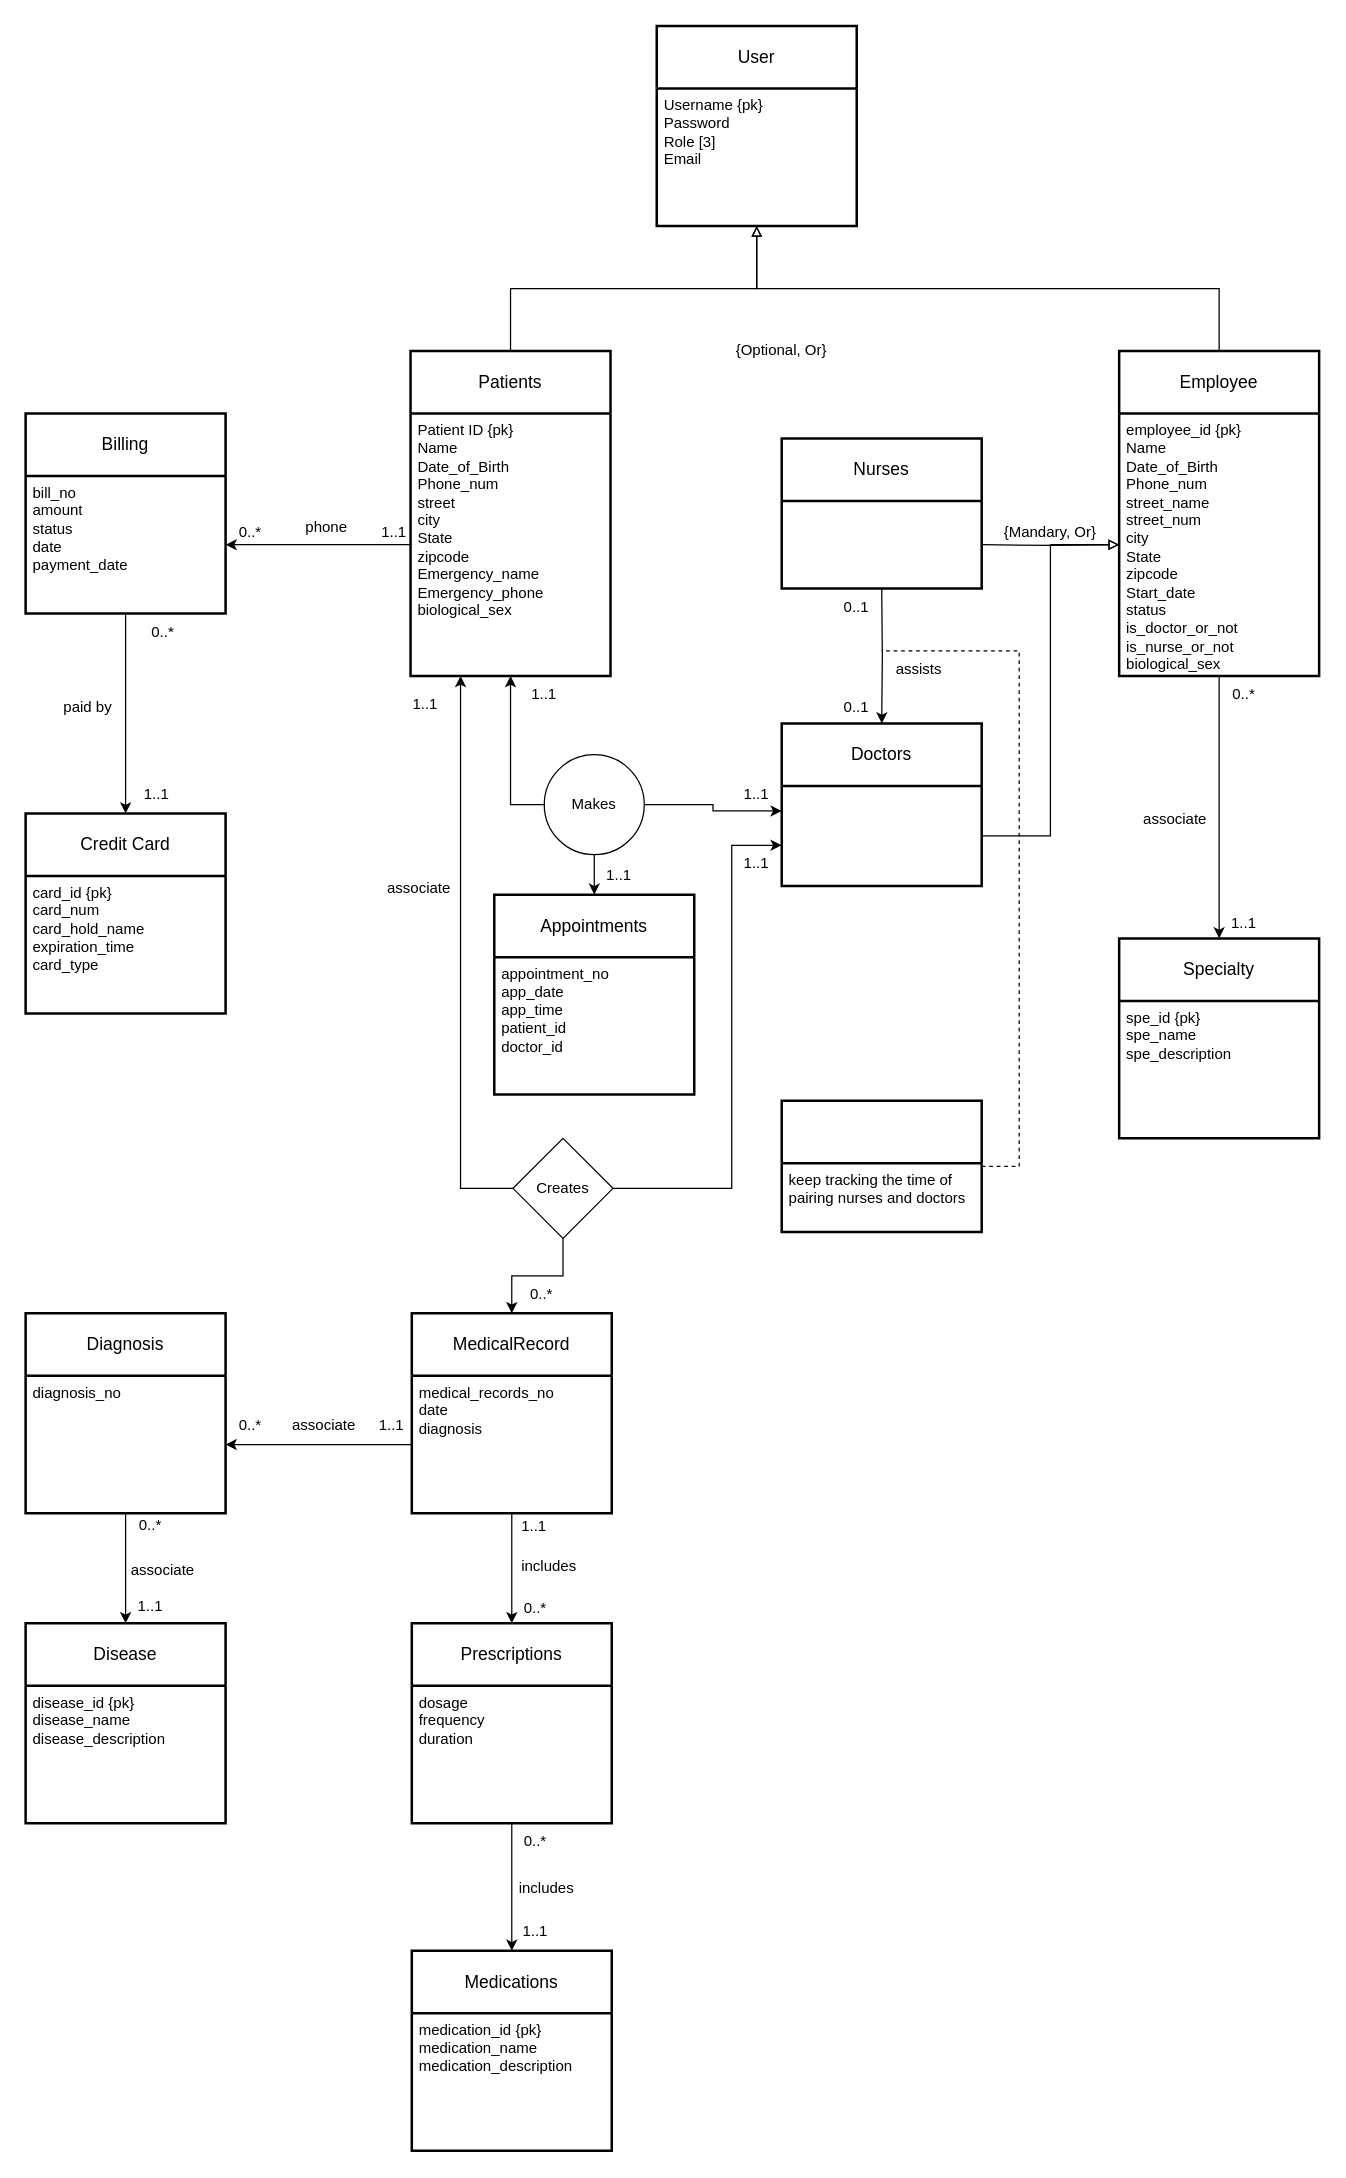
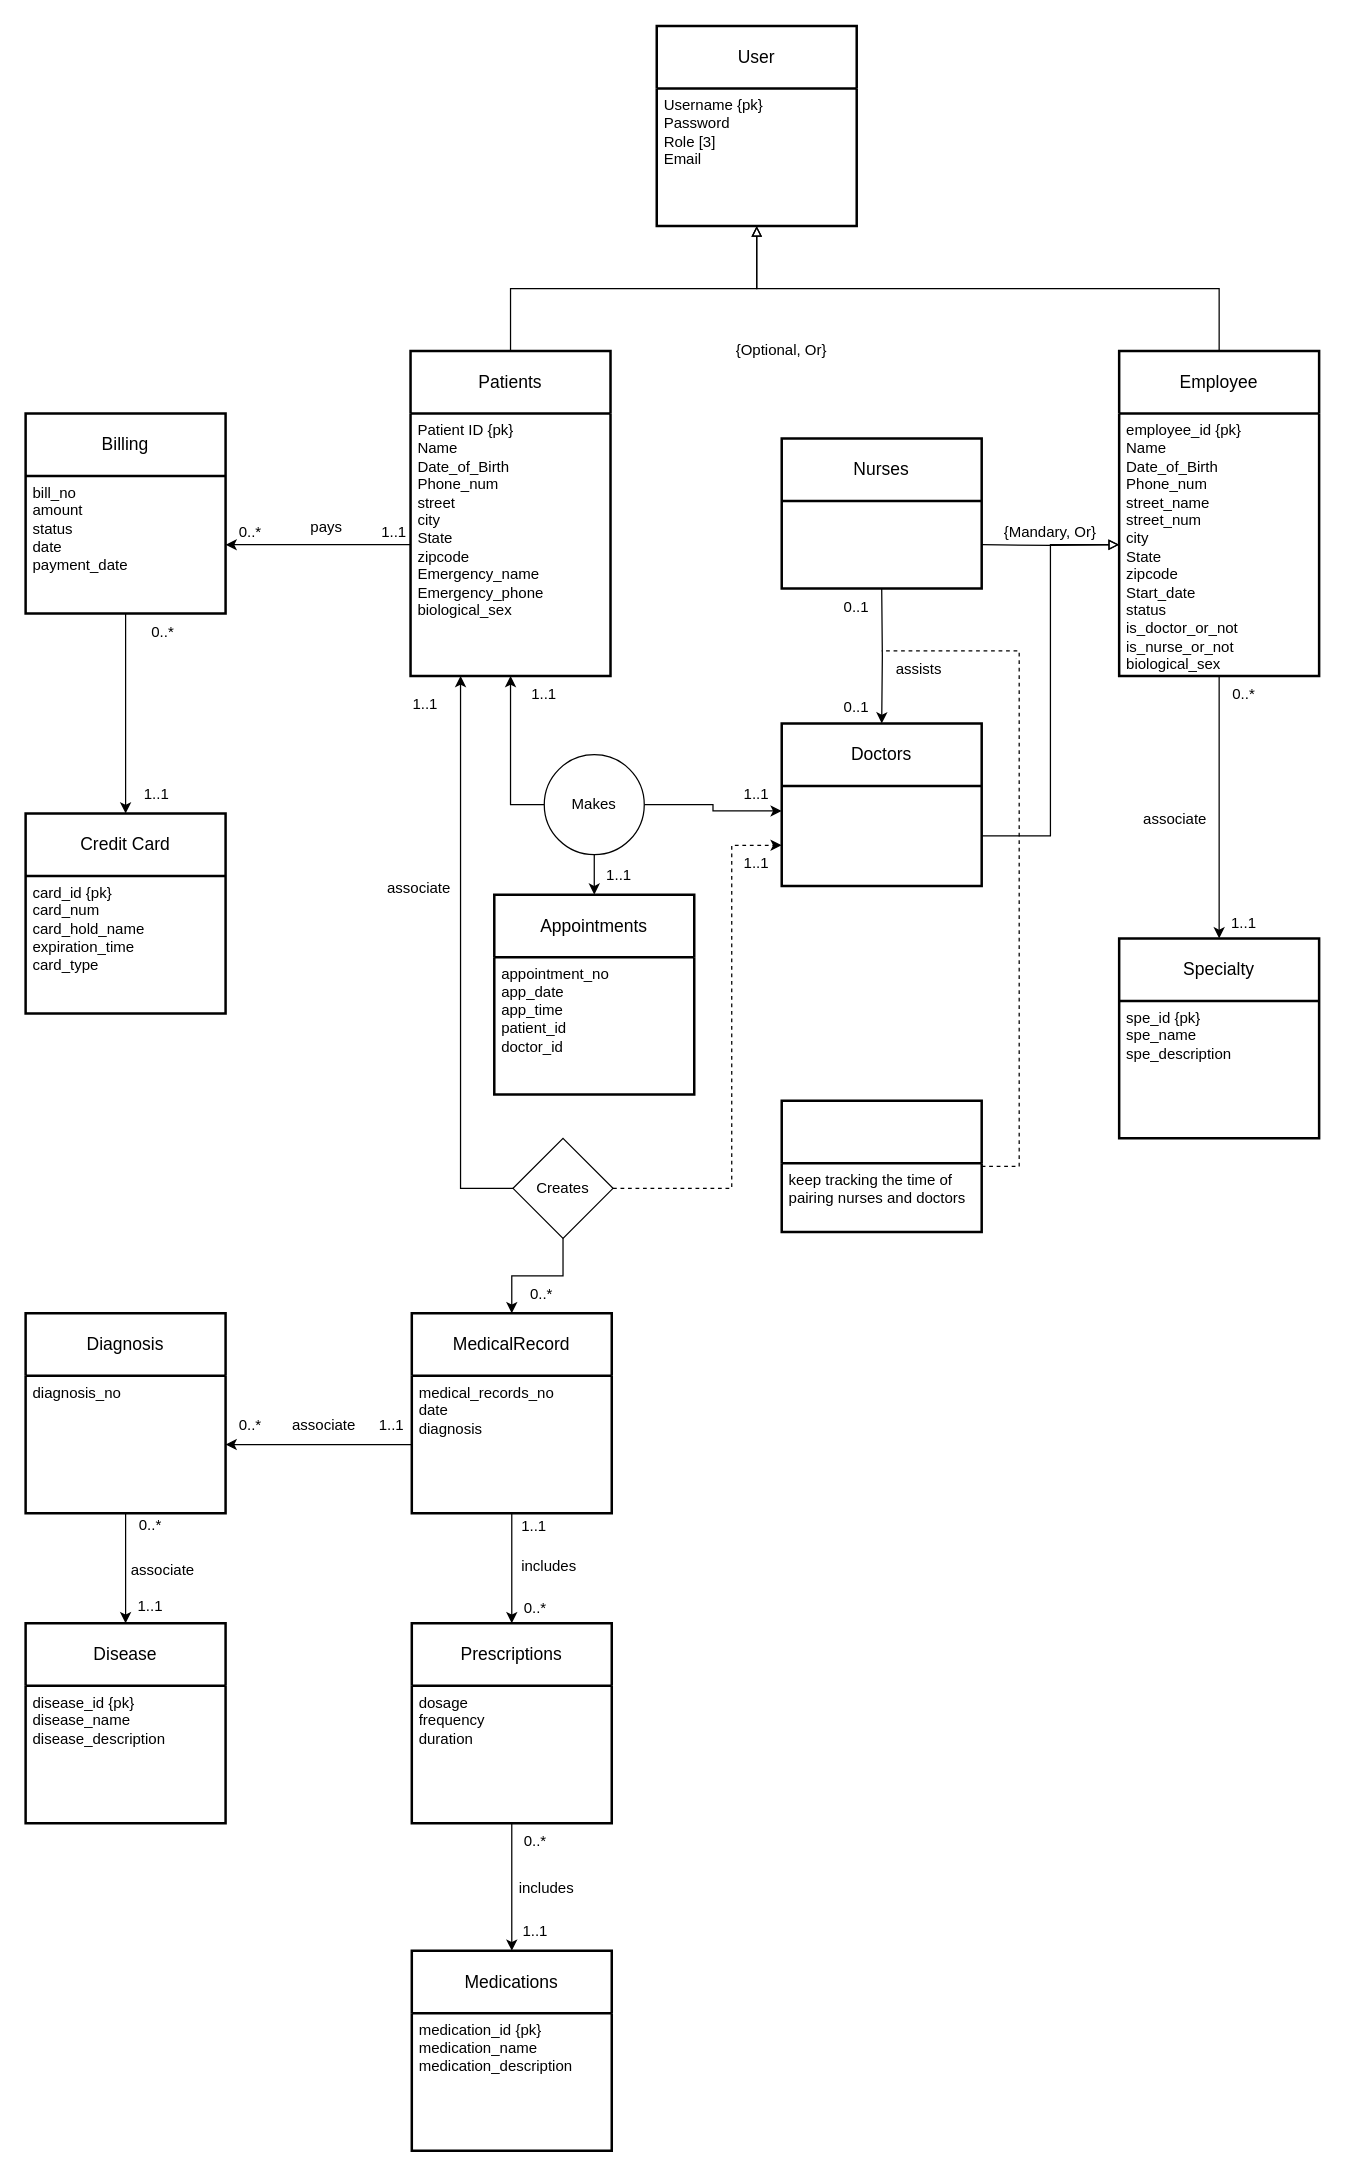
node "phone": label "phone" -> "pays"
node "paid by": removed
edge "Creates" -> "Doctors": style solid -> dashed
